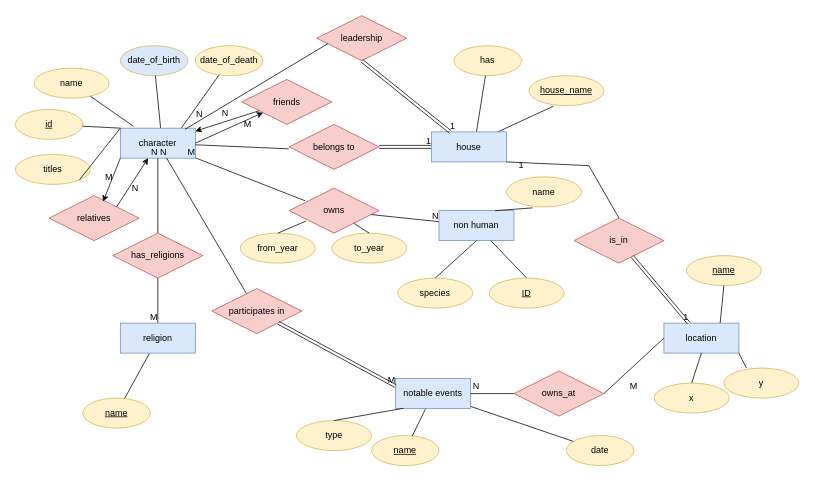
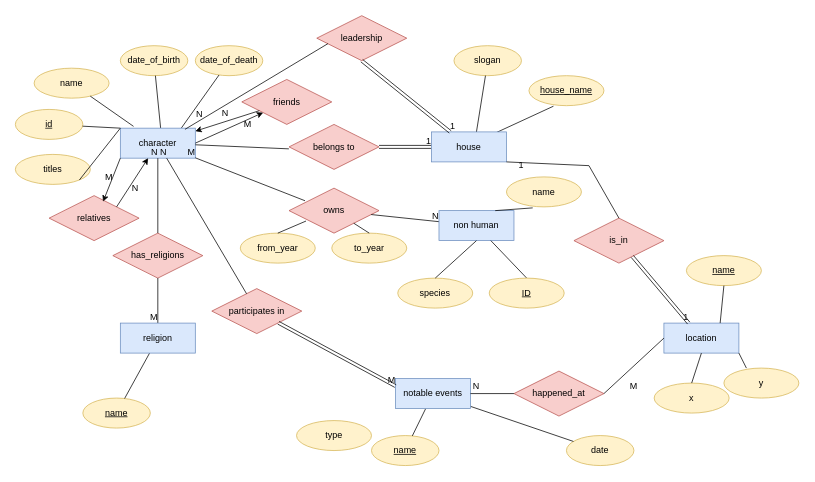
node "date_of_birth": fillcolor #dae8fc -> #fff2cc
node "has": label "has" -> "slogan"
node "owns_at": label "owns_at" -> "happened_at"
edge "notable events" -- "type": removed
